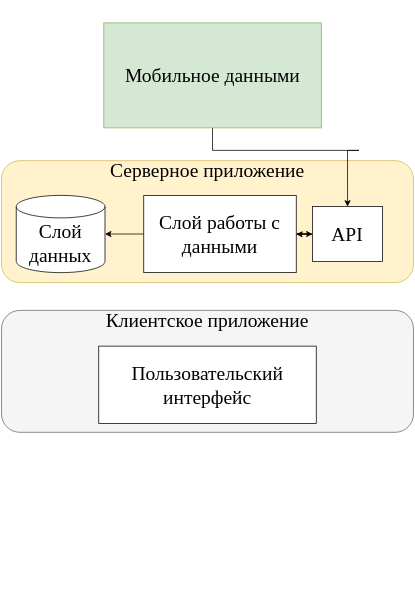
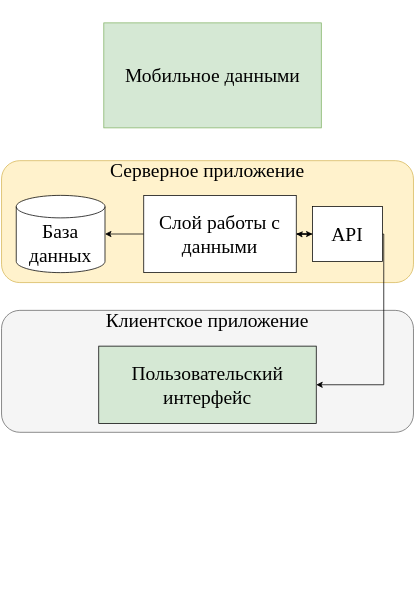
edge "Мобильное данными" -> "API": removed
node "Слой данных": label "Слой данных" -> "База данных"
edge "API" -> "Пользовательский интерфейс": added
node "Пользовательский интерфейс": fillcolor #ffffff -> #d5e8d4
